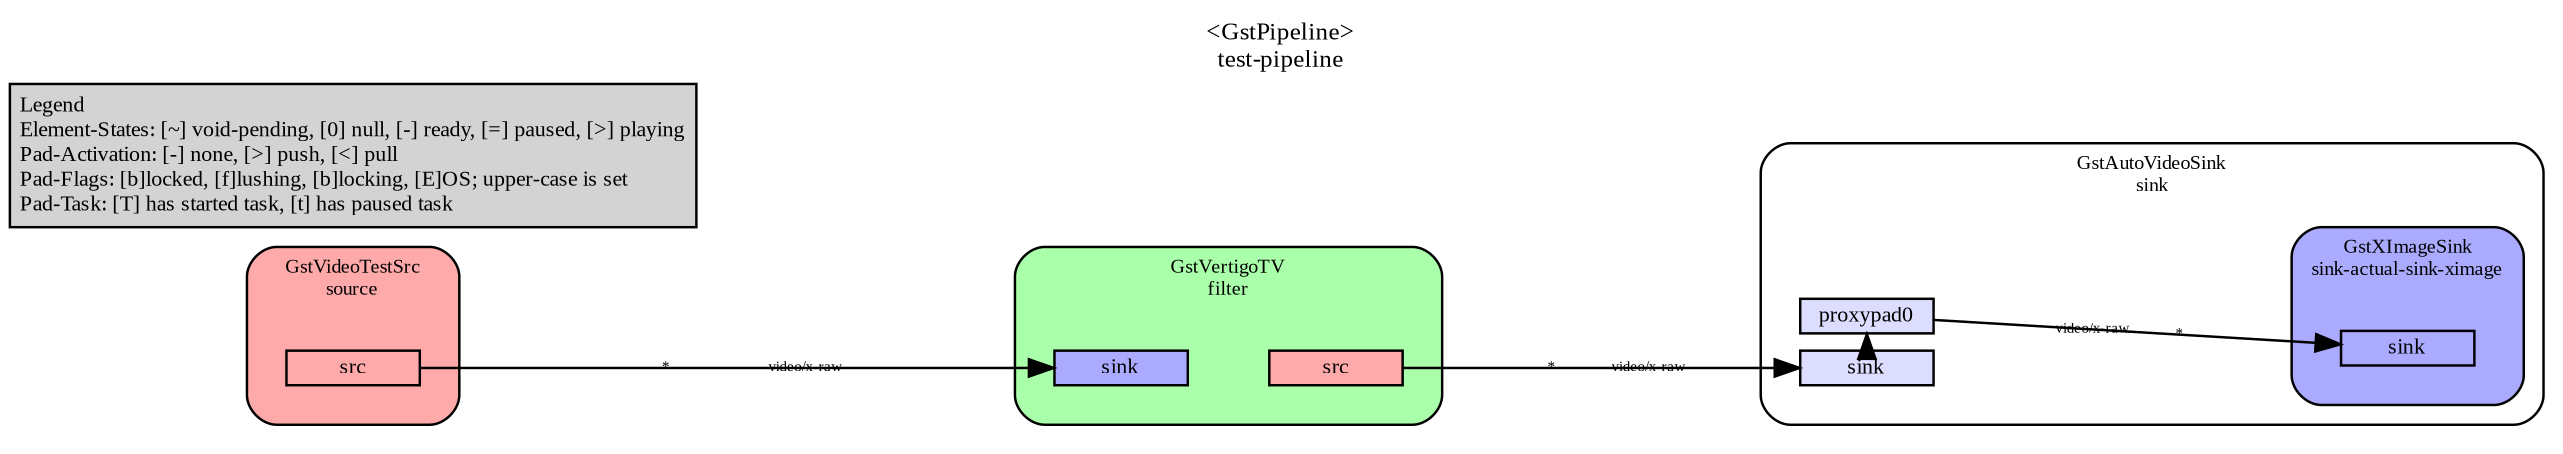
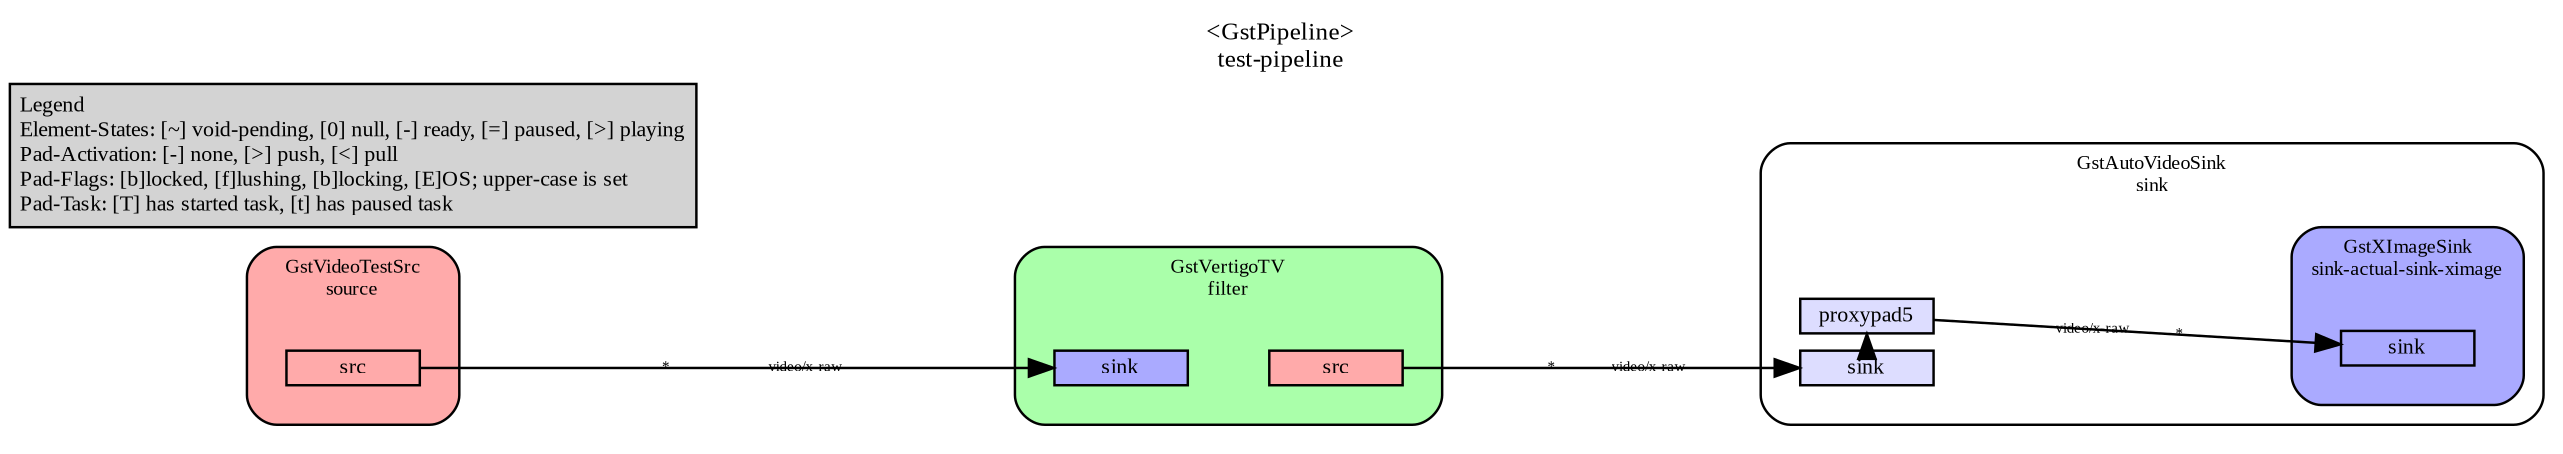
node "proxypad0": label "proxypad0" -> "proxypad5"
